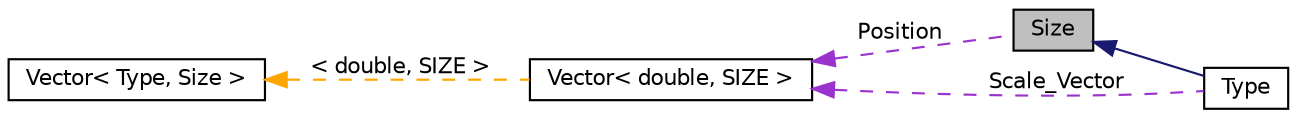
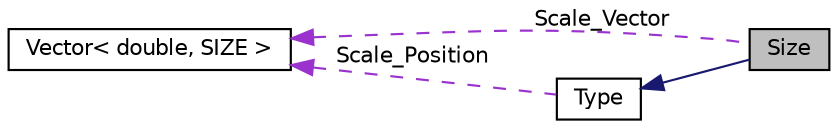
edge "Size" -> "Vector< double, SIZE >": label " Position" -> " Scale_Vector"
edge "Type" -> "Size": reversed
node "Vector< Type, Size >": removed
edge "Type" -> "Vector< double, SIZE >": label " Scale_Vector" -> " Scale_Position"
